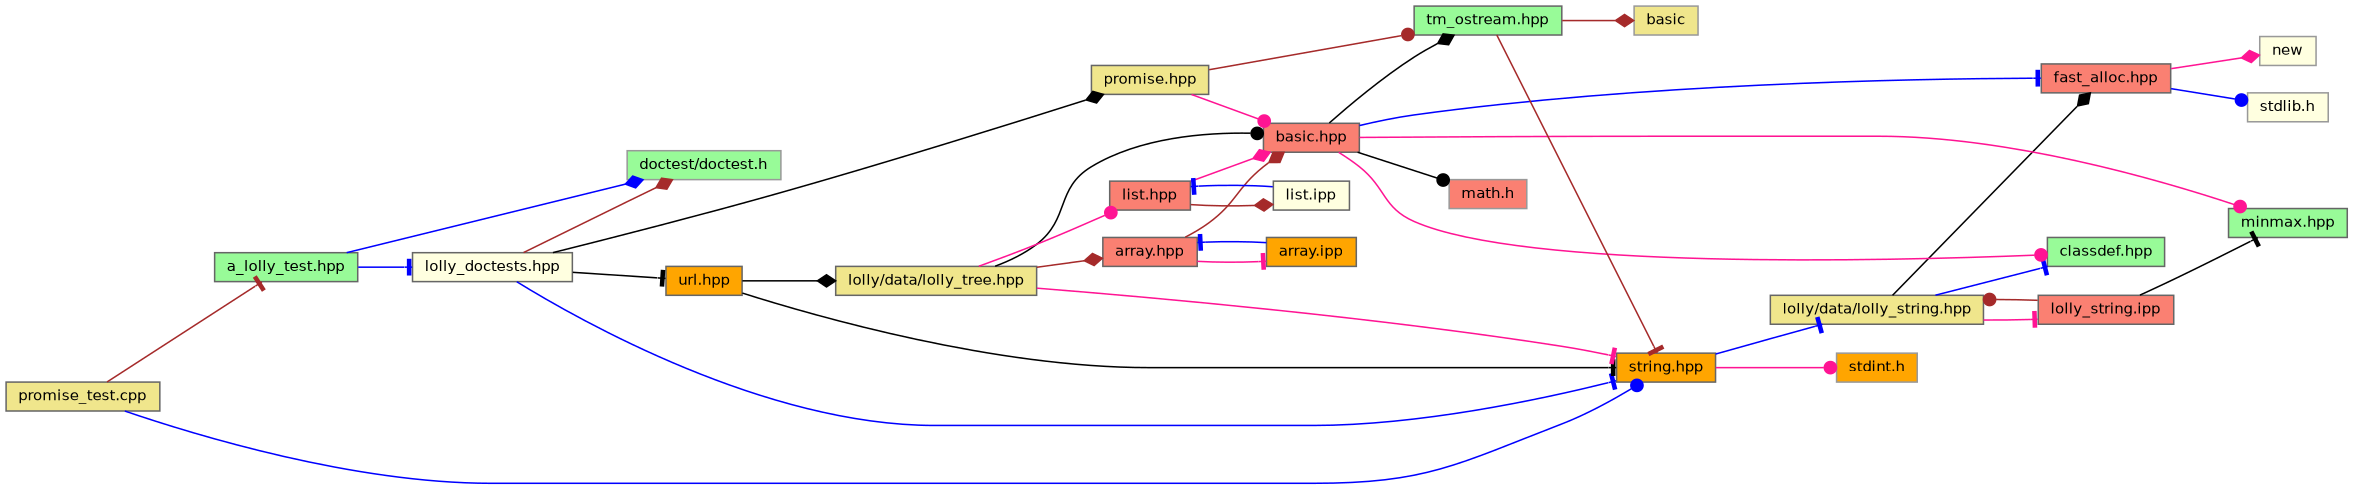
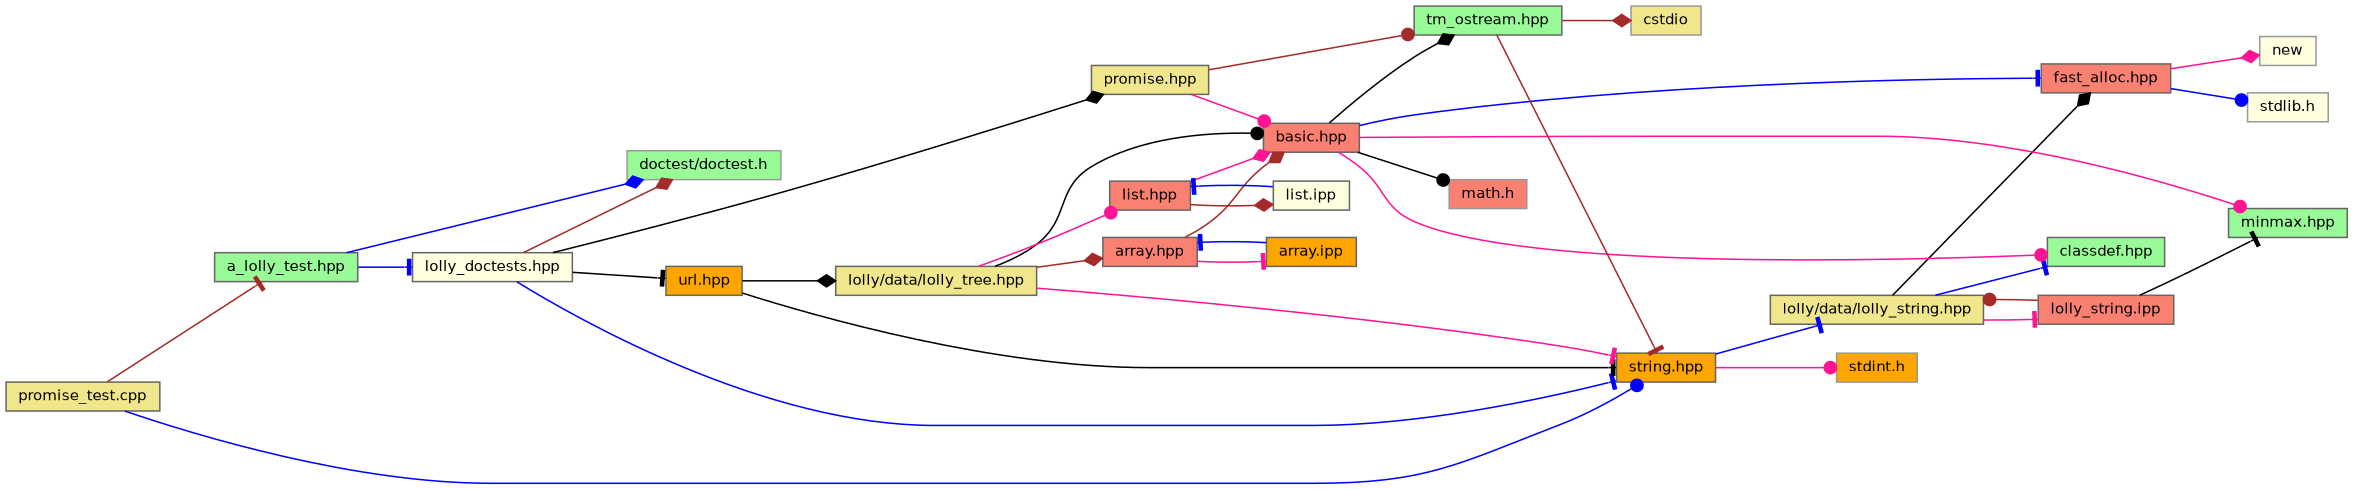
node "basic": label "basic" -> "cstdio"
